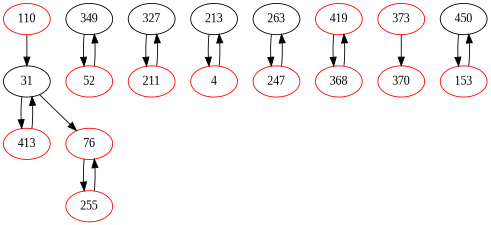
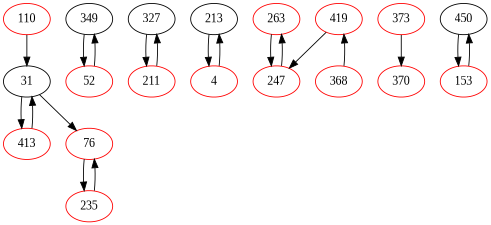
node "263": color black -> red
edge "419" -> "368": now "419" -> "247"
node "255": label "255" -> "235"
